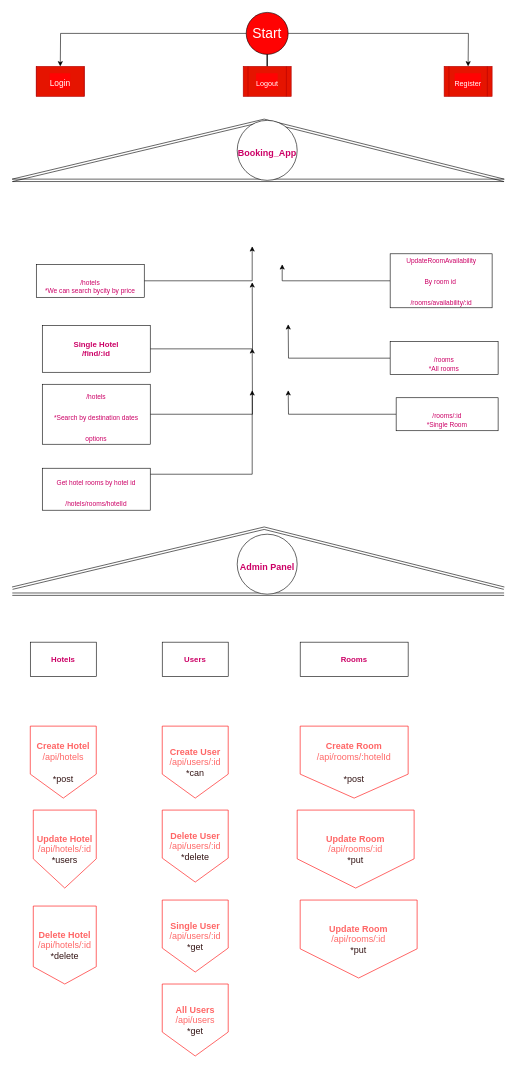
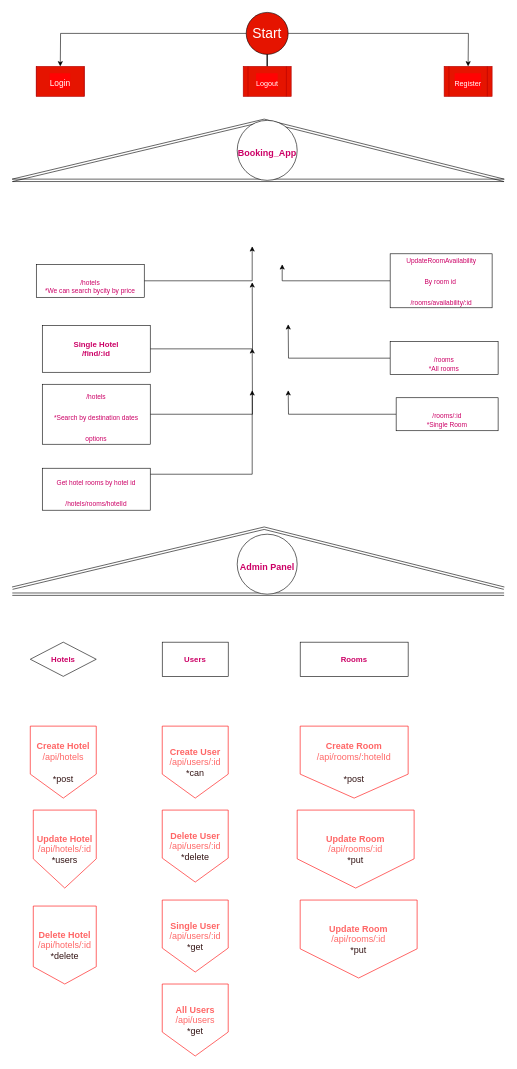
node "Start": fillcolor #ff0303 -> #e51400
node "Hotels": shape rectangle -> diamond
